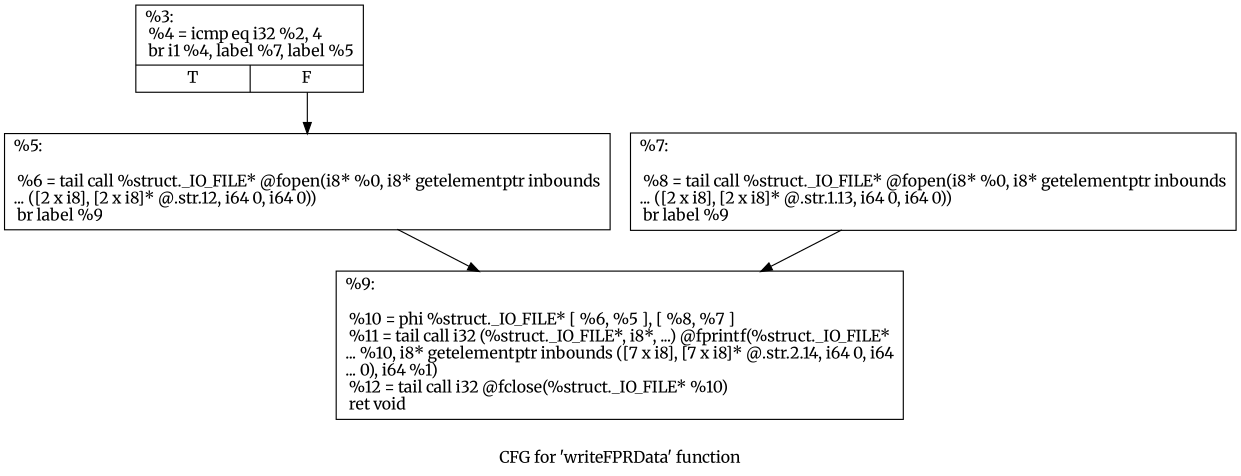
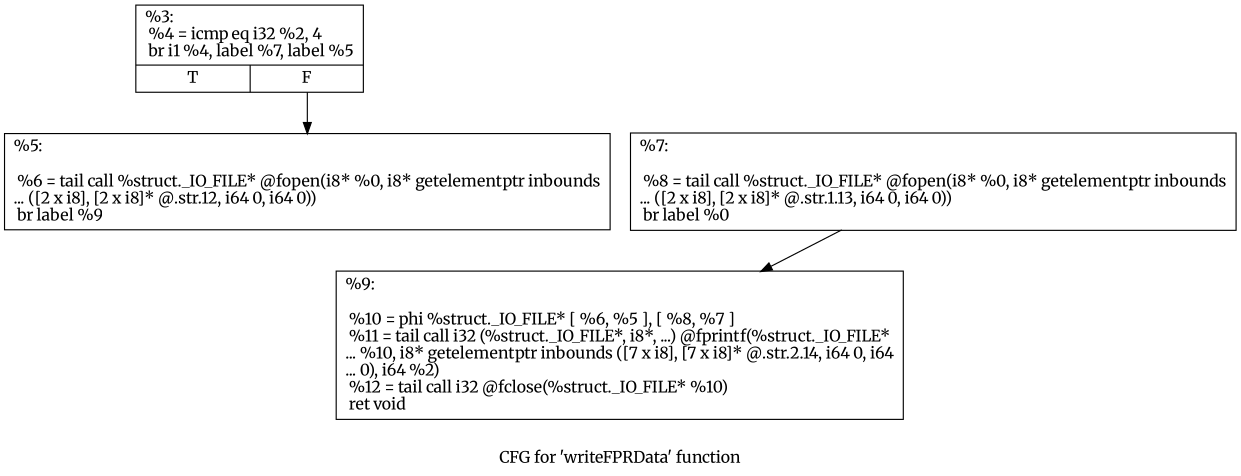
node "%7:": text "br label %9" -> "br label %0"
edge "%5:" -> "%9:": removed
node "%9:": text "... 0), i64 %1)" -> "... 0), i64 %2)"
